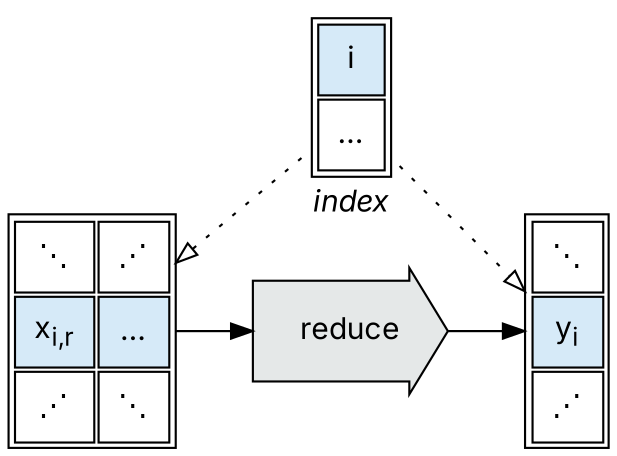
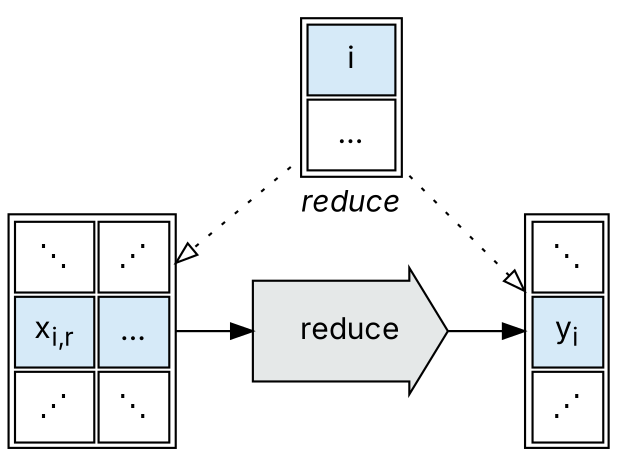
node "i": text "index" -> "reduce"
